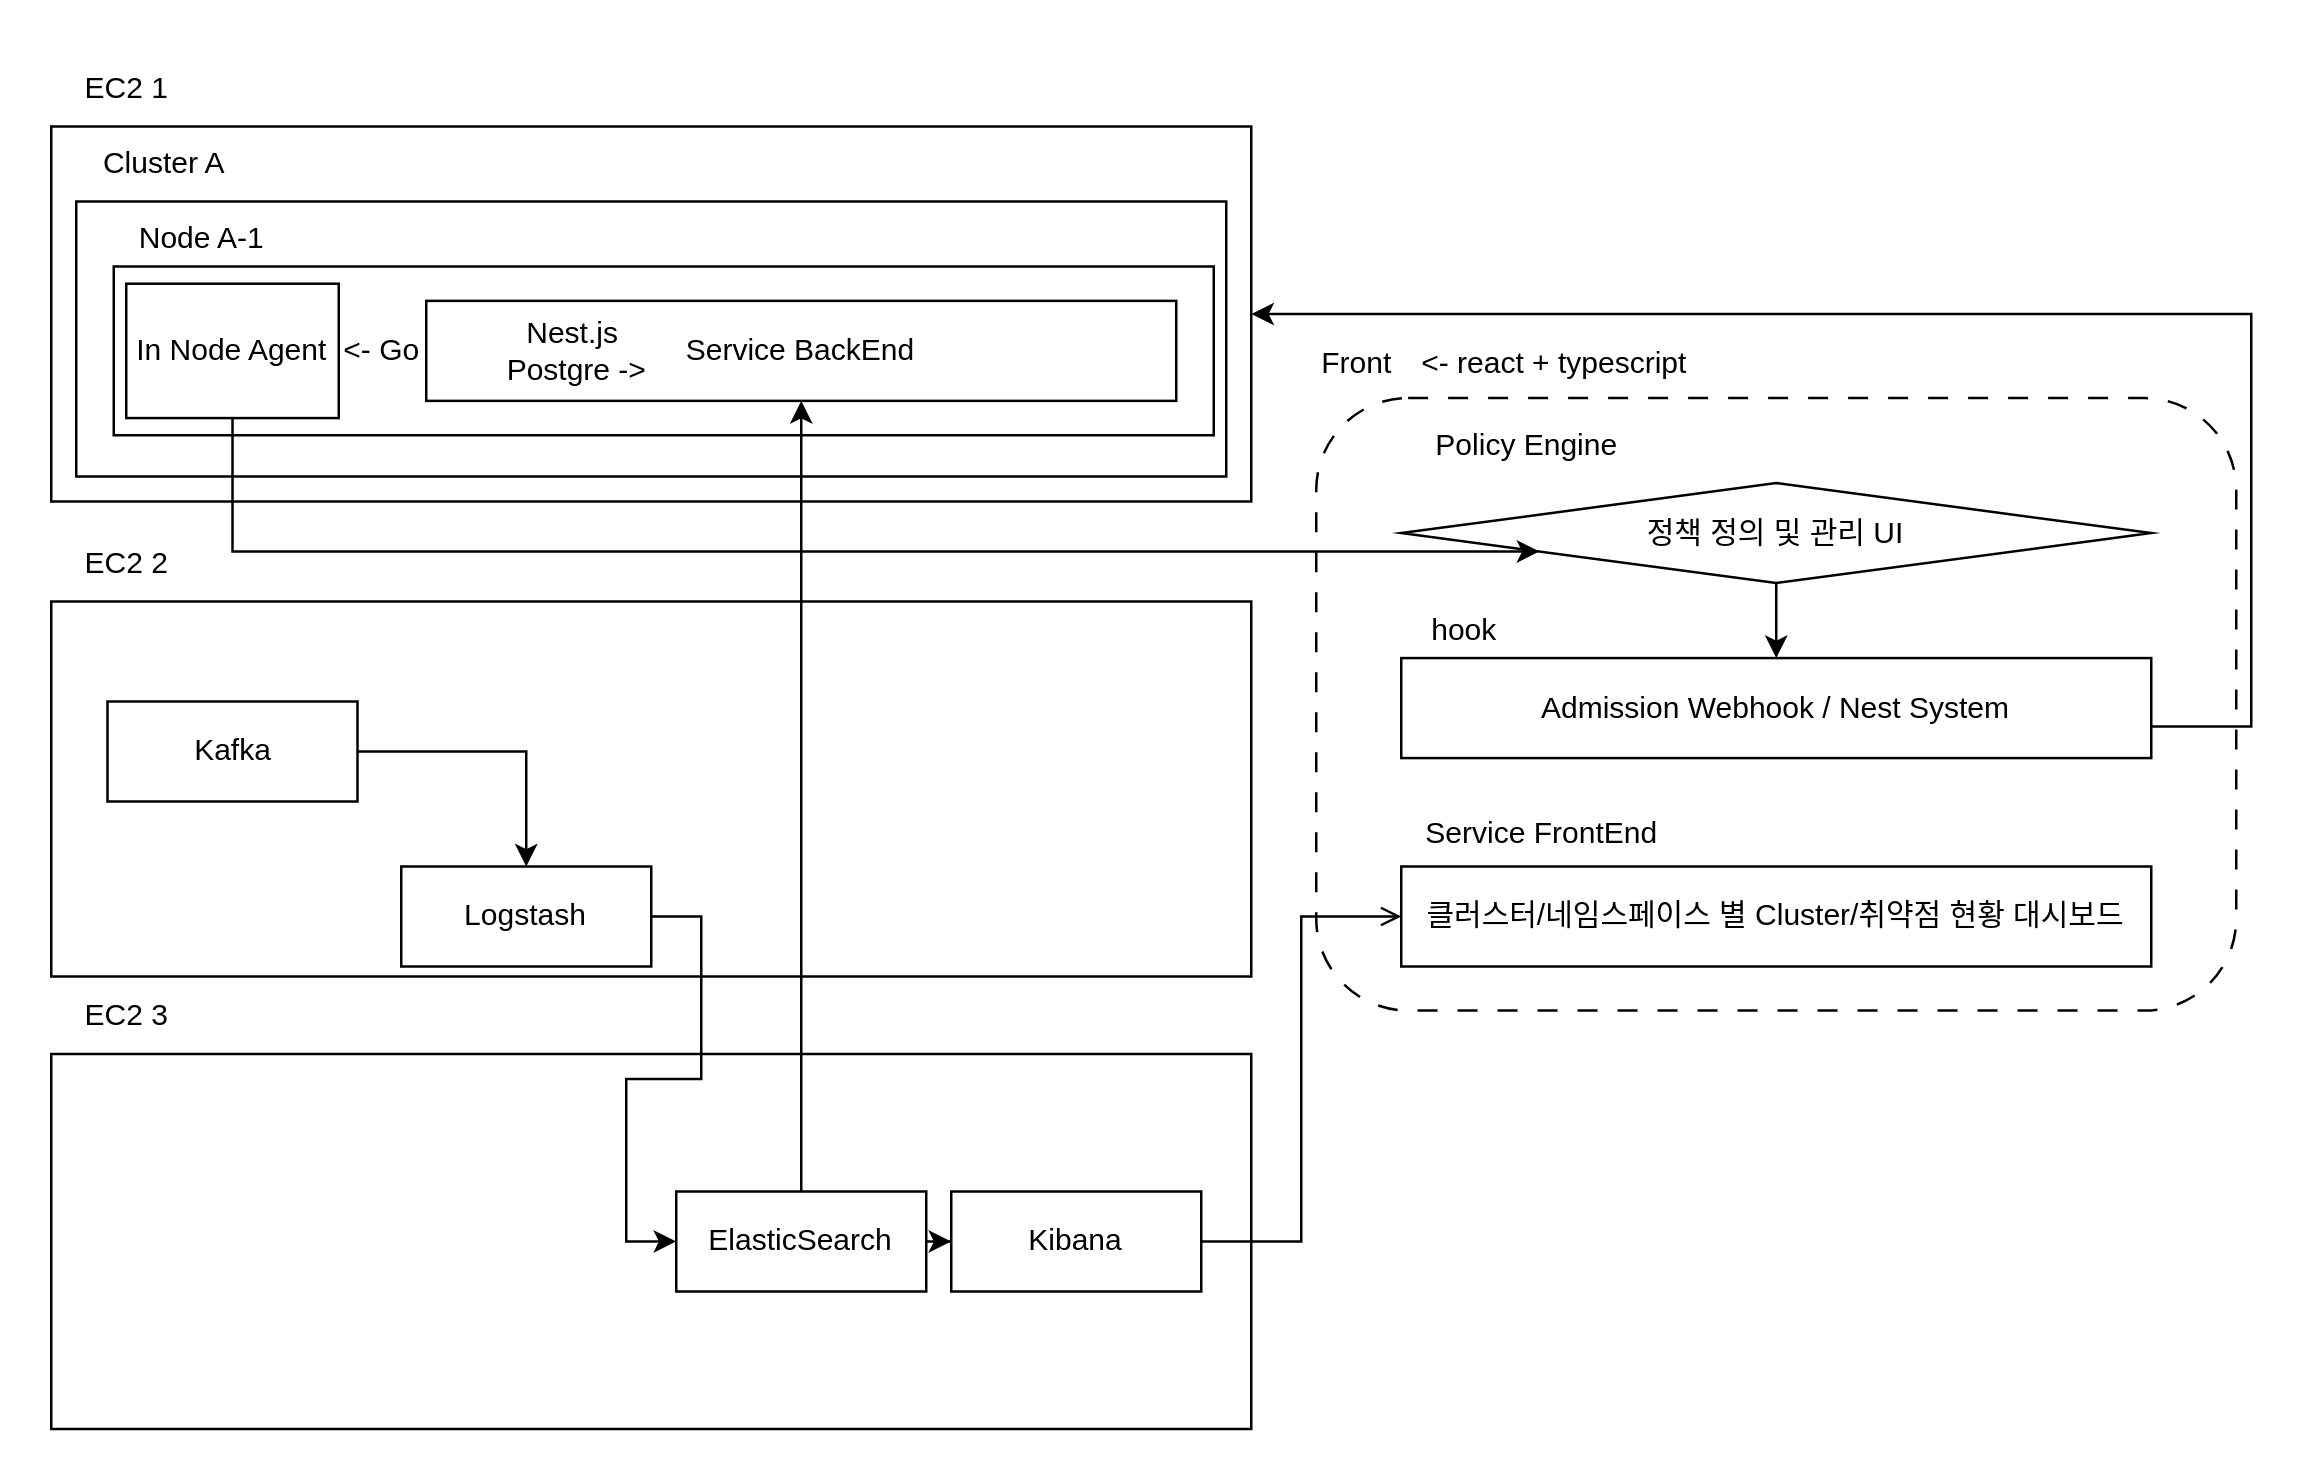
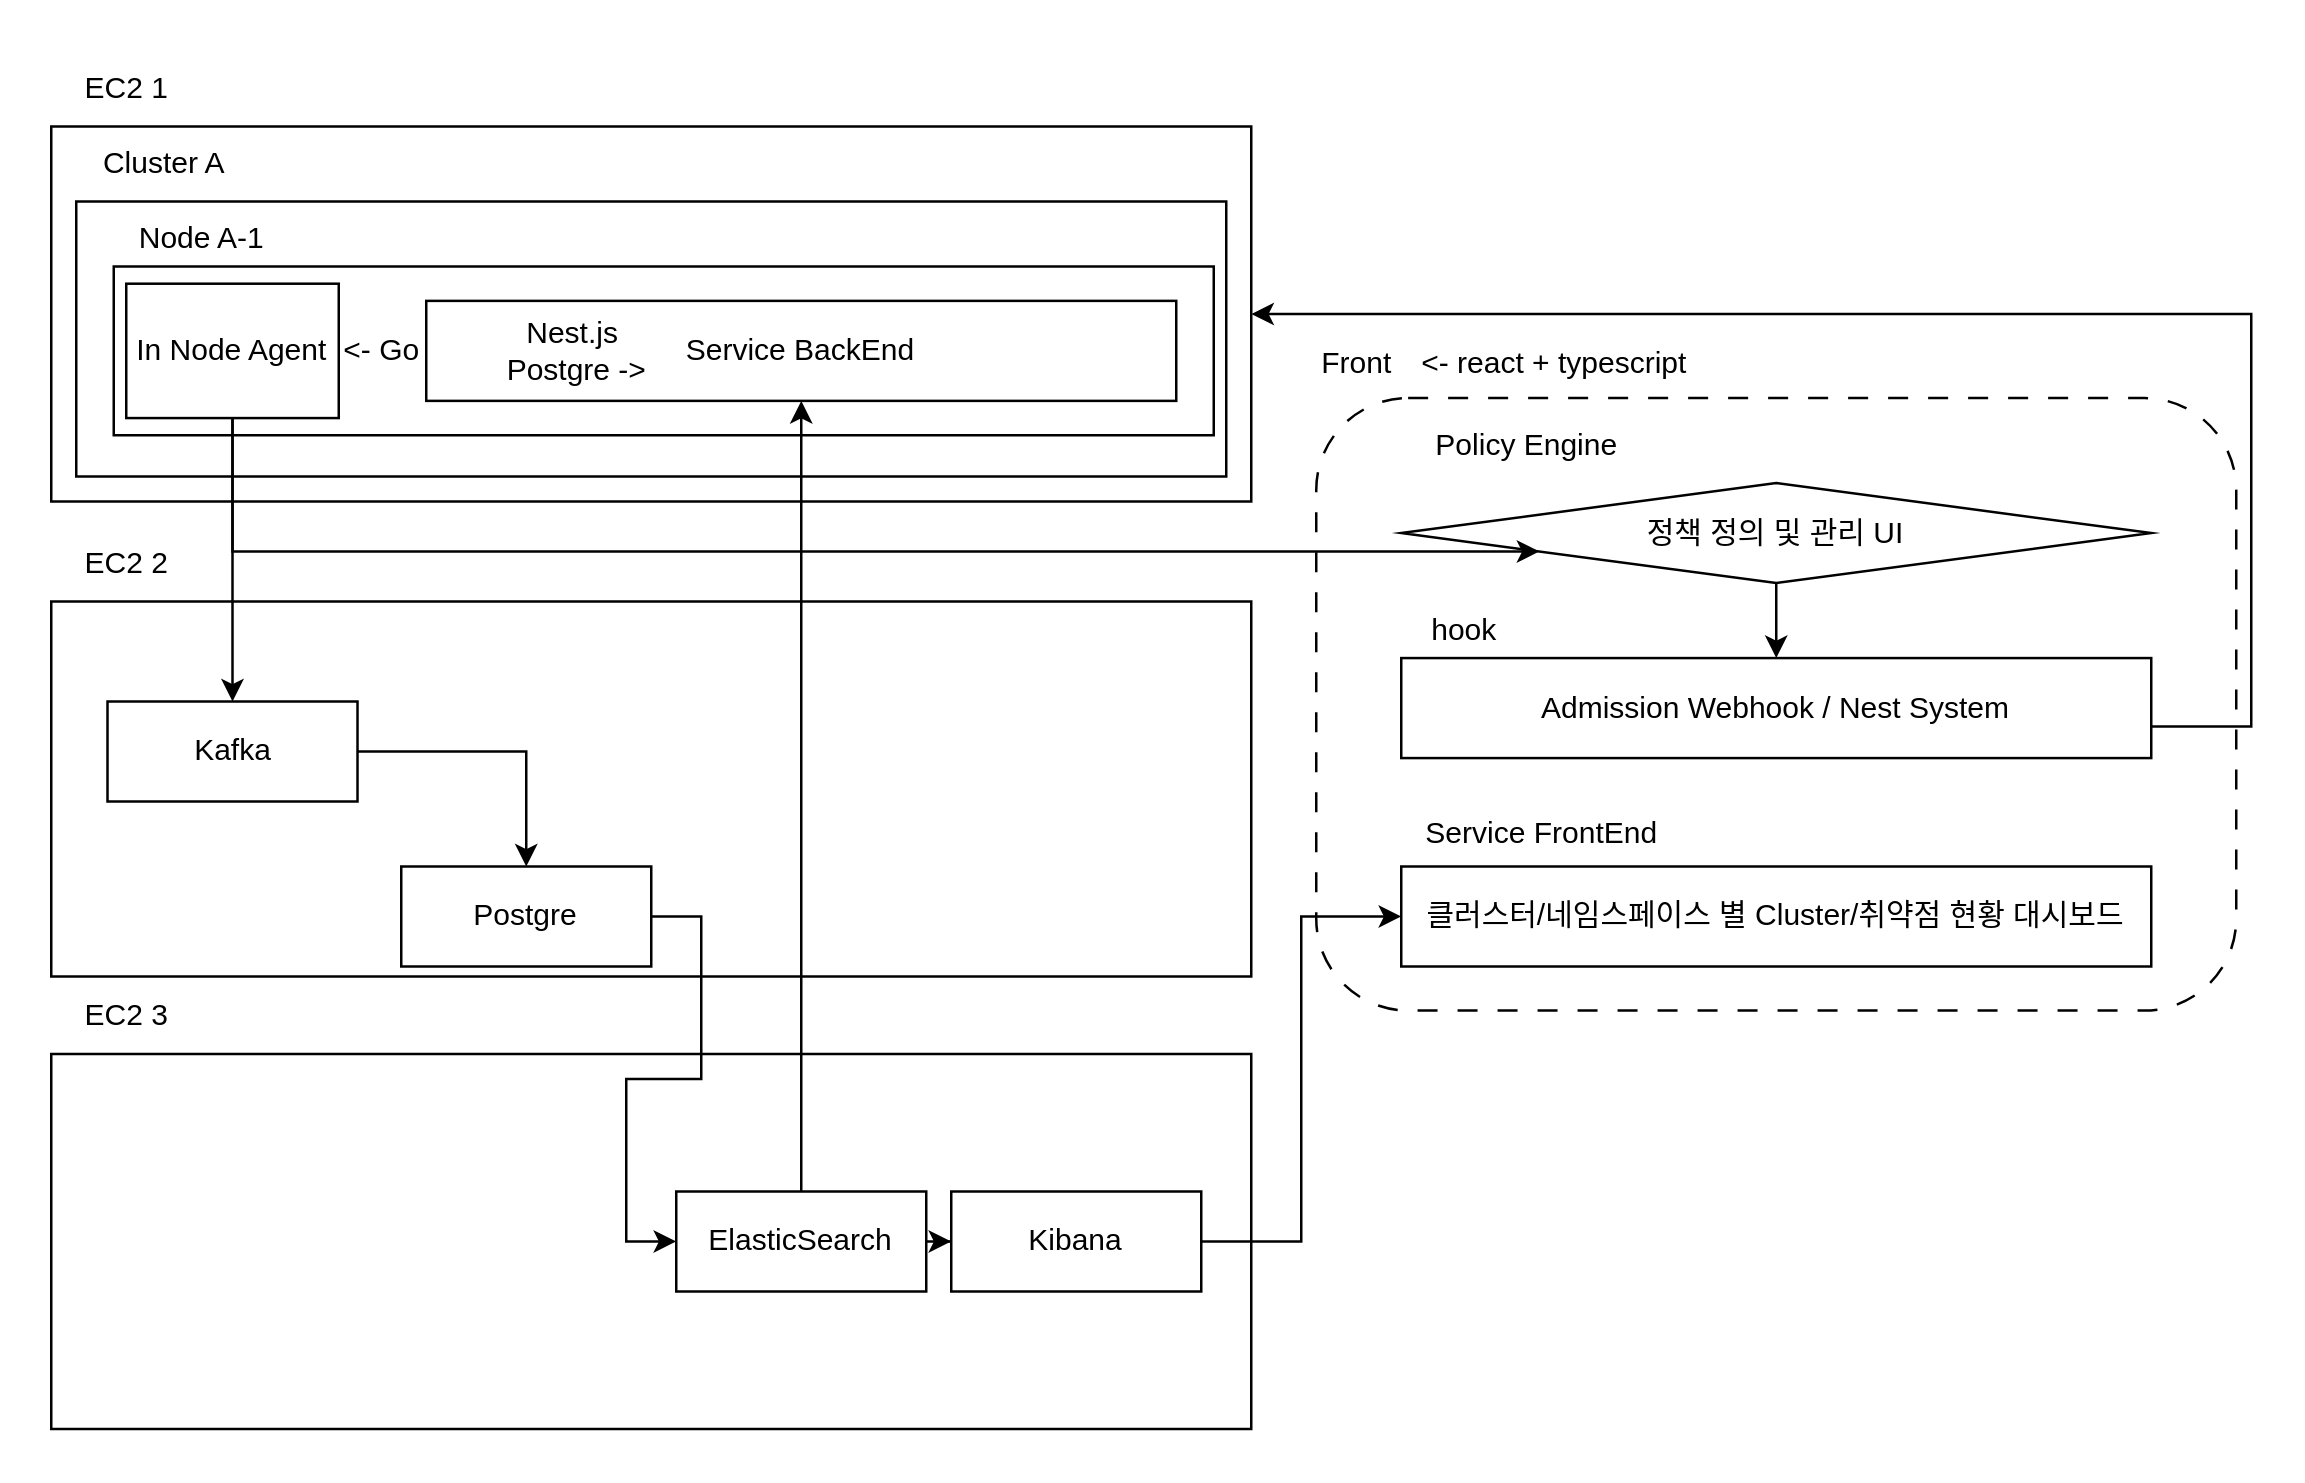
edge "In Node Agent" -> "Kafka": added
node "Logstash": label "Logstash" -> "Postgre"
edge "Kibana" -> "클러스터/네임스페이스 별 Cluster/취약점 현황 대시보드": arrowhead open -> classic
